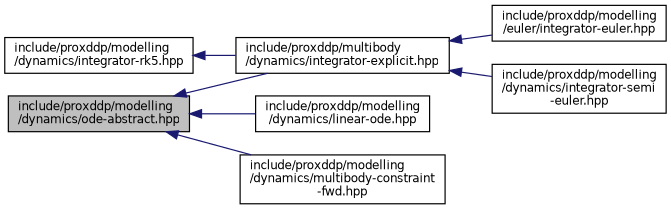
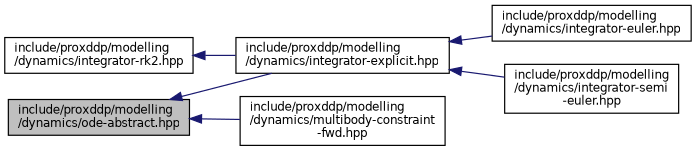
node "include/proxddp/modelling /euler/integrator-euler.hpp": label "include/proxddp/modelling /euler/integrator-euler.hpp" -> "include/proxddp/modelling /dynamics/integrator-euler.hpp"
node "include/proxddp/modelling /dynamics/integrator-rk5.hpp": label "include/proxddp/modelling /dynamics/integrator-rk5.hpp" -> "include/proxddp/modelling /dynamics/integrator-rk2.hpp"
node "include/proxddp/multibody /dynamics/integrator-explicit.hpp": label "include/proxddp/multibody /dynamics/integrator-explicit.hpp" -> "include/proxddp/modelling /dynamics/integrator-explicit.hpp"
node "include/proxddp/modelling /dynamics/linear-ode.hpp": removed
